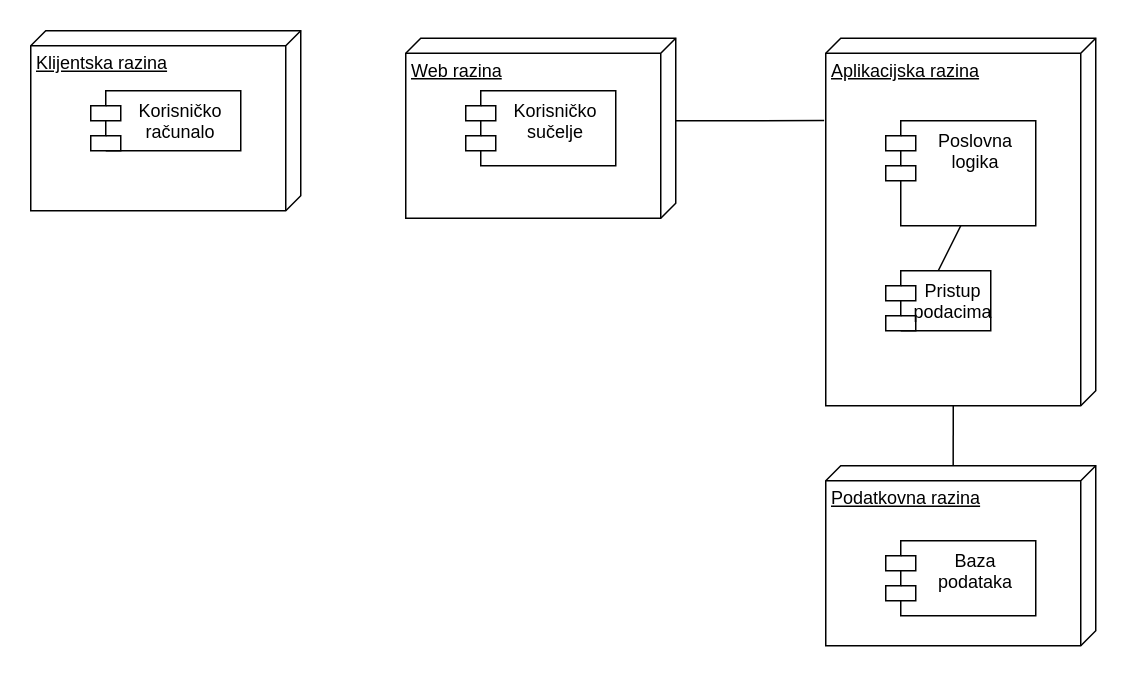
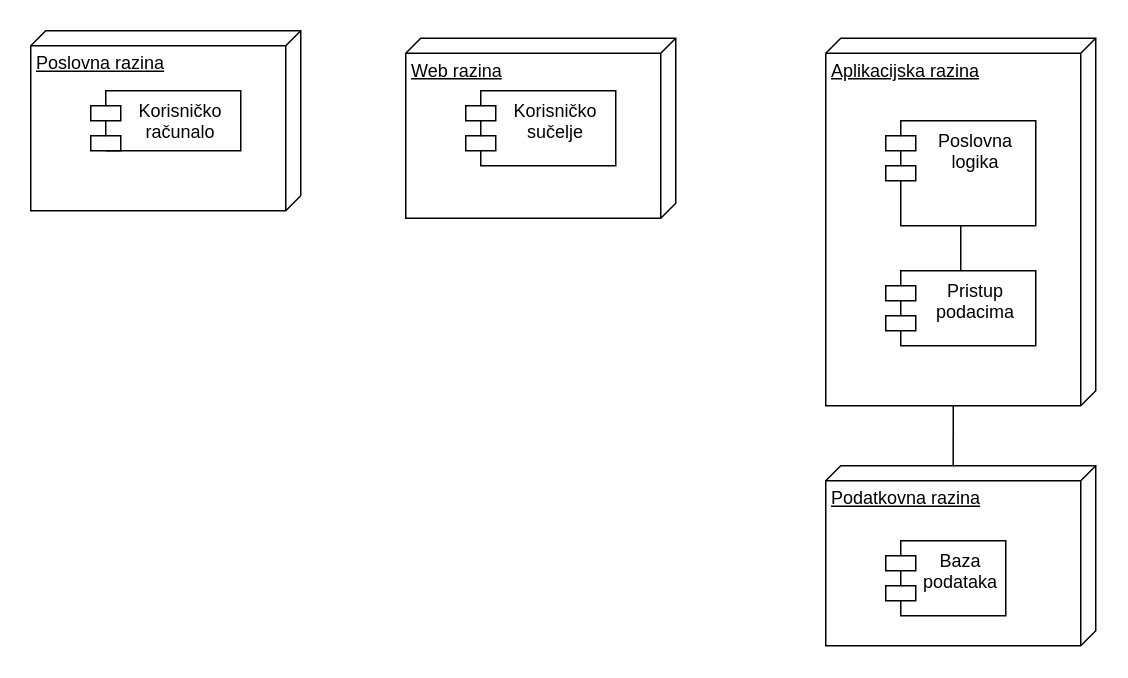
node "Klijentska razina": label "Klijentska razina" -> "Poslovna razina"
edge "Web razina" -- "Aplikacijska razina": removed
node "Pristup podacima": size 105x60 -> 150x75
node "Baza podataka": size 150x75 -> 120x75
